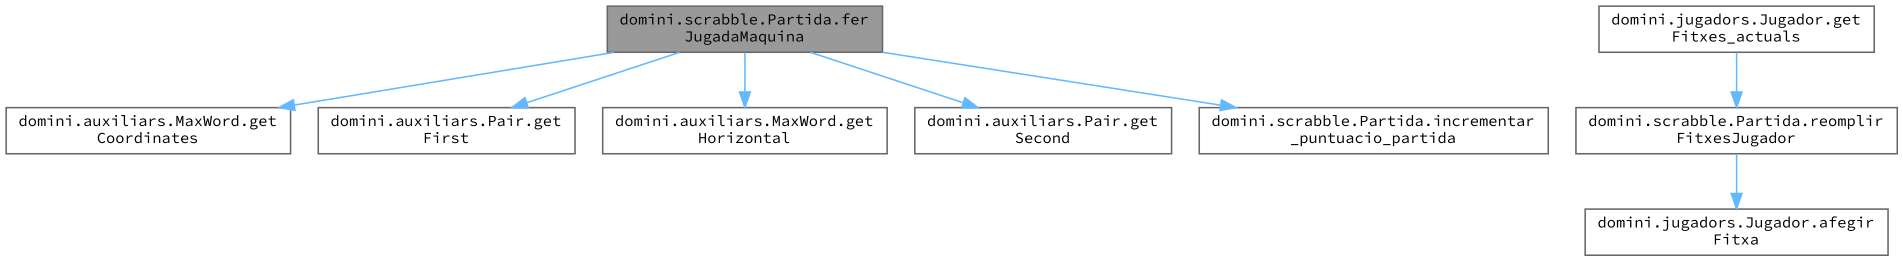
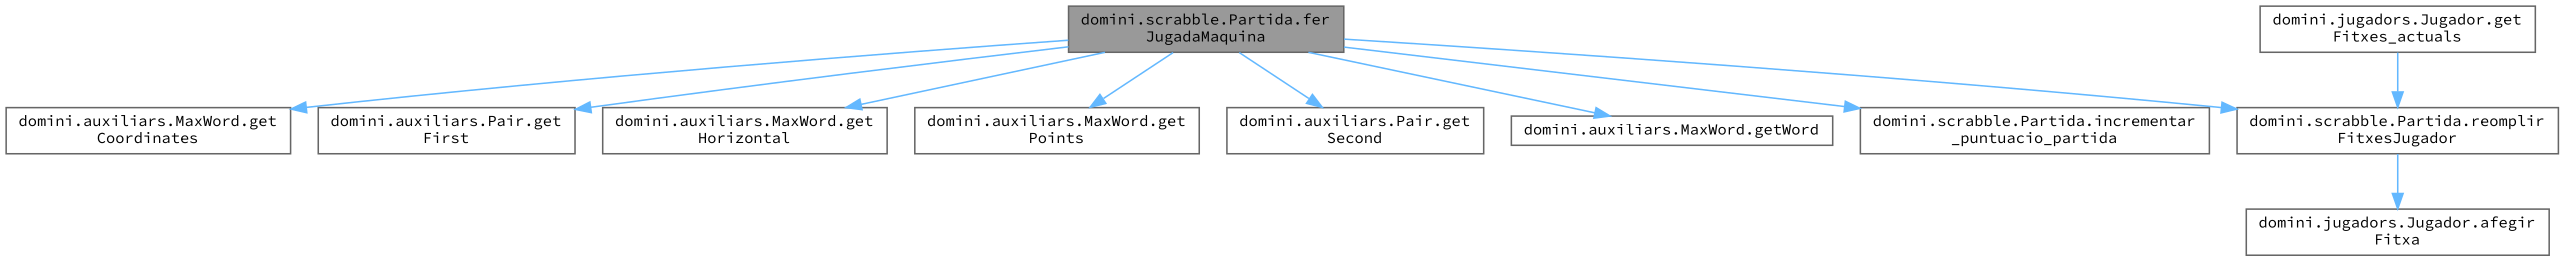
edge "domini.scrabble.Partida.fer JugadaMaquina" -> "domini.scrabble.Partida.reomplir FitxesJugador": added
node "domini.auxiliars.MaxWord.get Points": added
node "domini.auxiliars.MaxWord.getWord": added
